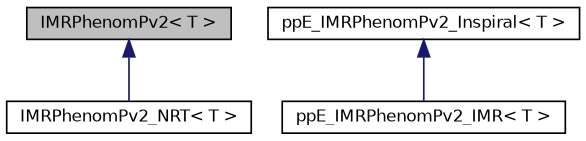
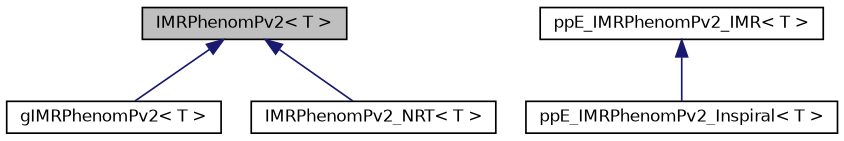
edge "ppE_IMRPhenomPv2_IMR< T >" -> "ppE_IMRPhenomPv2_Inspiral< T >": reversed
node "gIMRPhenomPv2< T >": added
